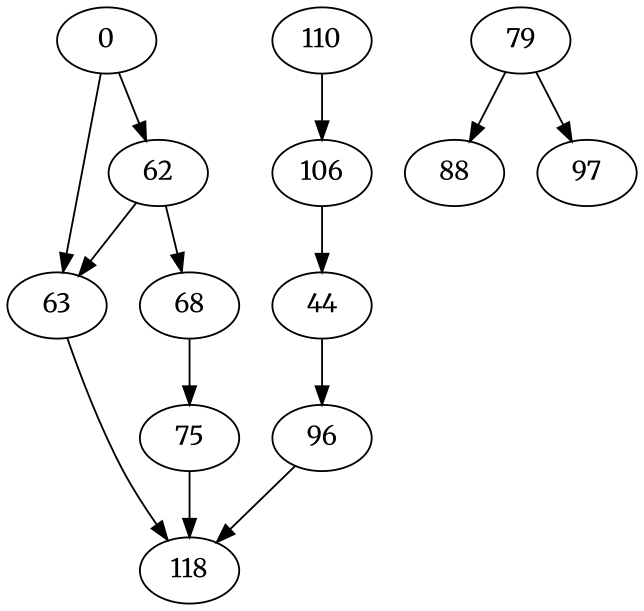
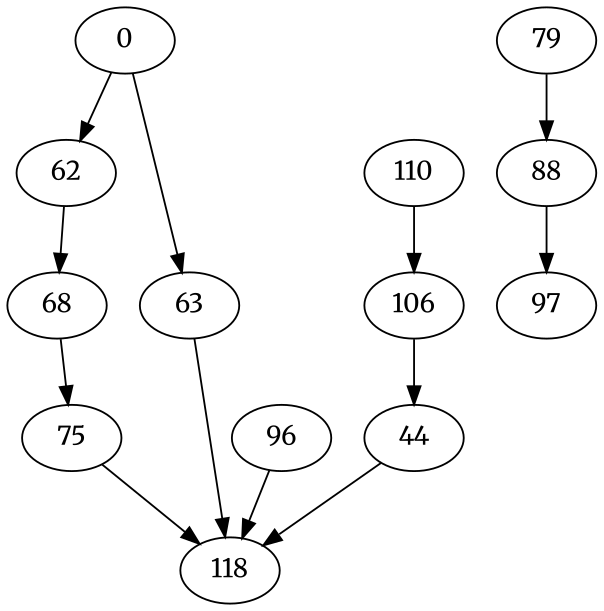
edge "79" -> "97": now "88" -> "97"
edge "62" -> "63": removed
edge "44" -> "96": now "44" -> "118"
